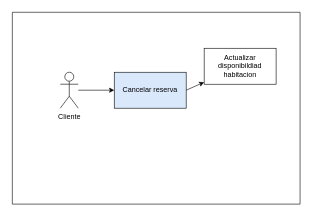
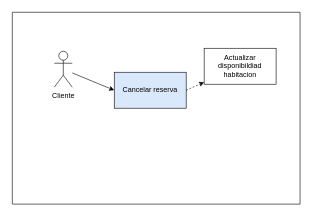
edge "Cancelar reserva" -> "Actualizar disponibildiad habitacion": style solid -> dashed
node "Cliente": moved (69, 90) -> (63, 69)
